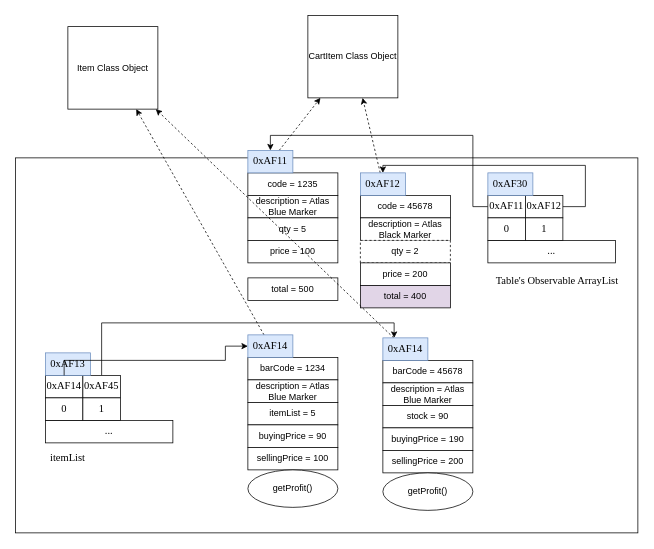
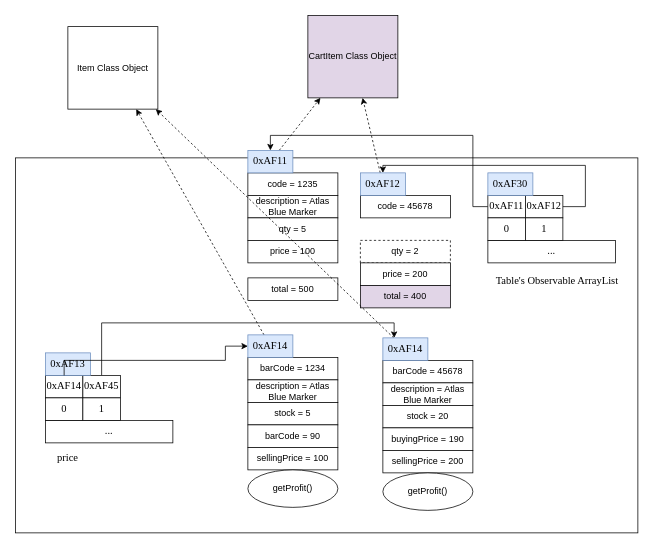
node "CartItem Class Object": fillcolor #ffffff -> #e1d5e7
node "description = Atlas Black Marker": removed
node "itemList = 5": label "itemList = 5" -> "stock = 5"
node "stock = 90": label "stock = 90" -> "stock = 20"
node "buyingPrice = 90": label "buyingPrice = 90" -> "barCode = 90"
node "itemList": label "itemList" -> "price"
